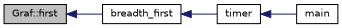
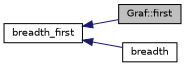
edge "breadth_first" -> "Graf::first": reversed
node "timer": label "timer" -> "breadth"
node "main": removed
